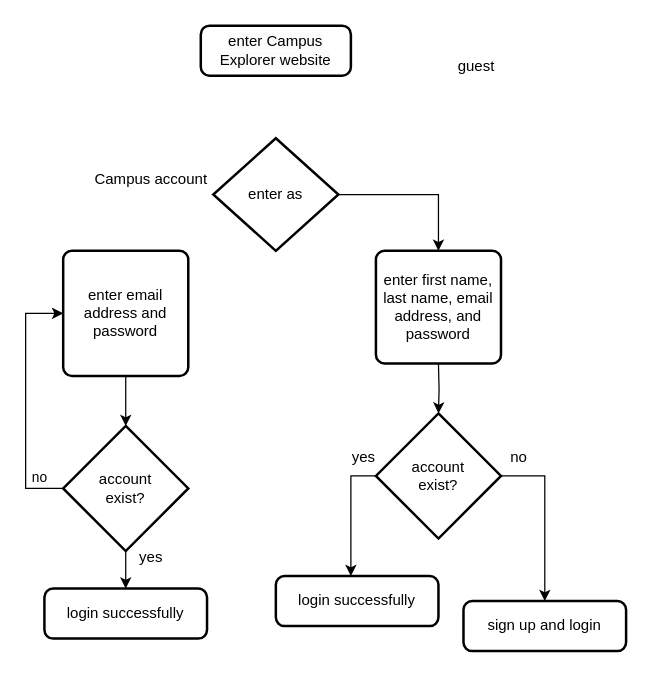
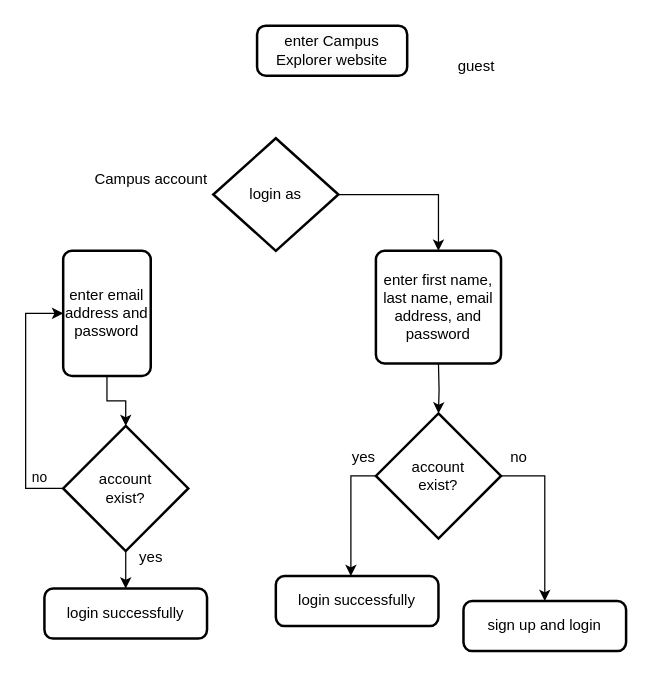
node "enter Campus Explorer website": moved (276, 51) -> (332, 51)
node "enter as": label "enter as" -> "login as"
node "enter email address and password": size 125x125 -> 88x125
